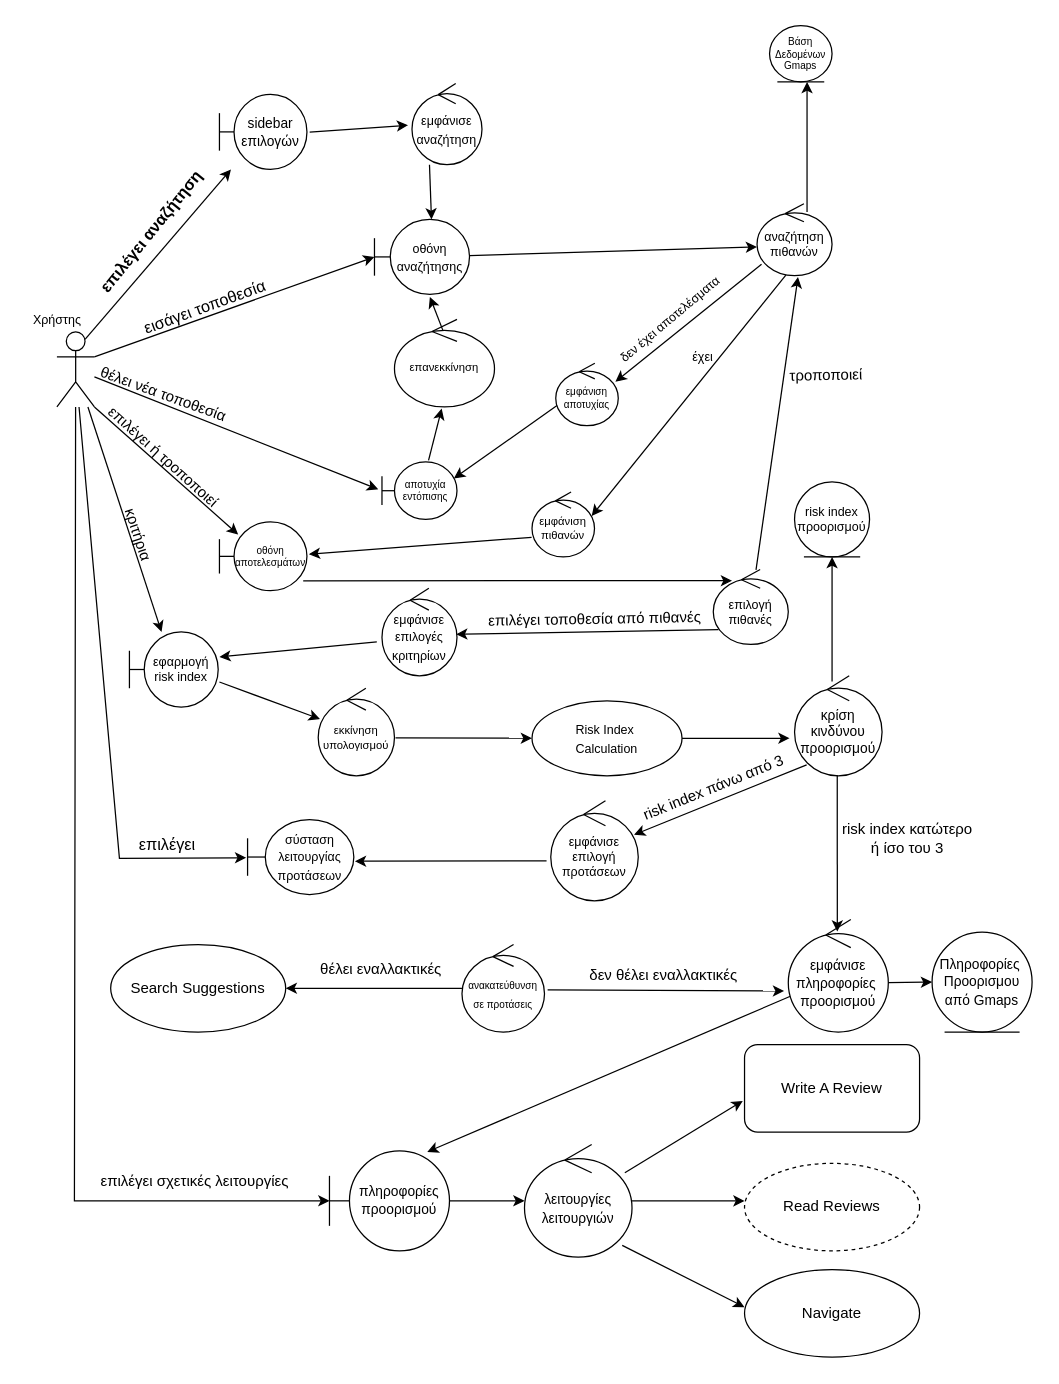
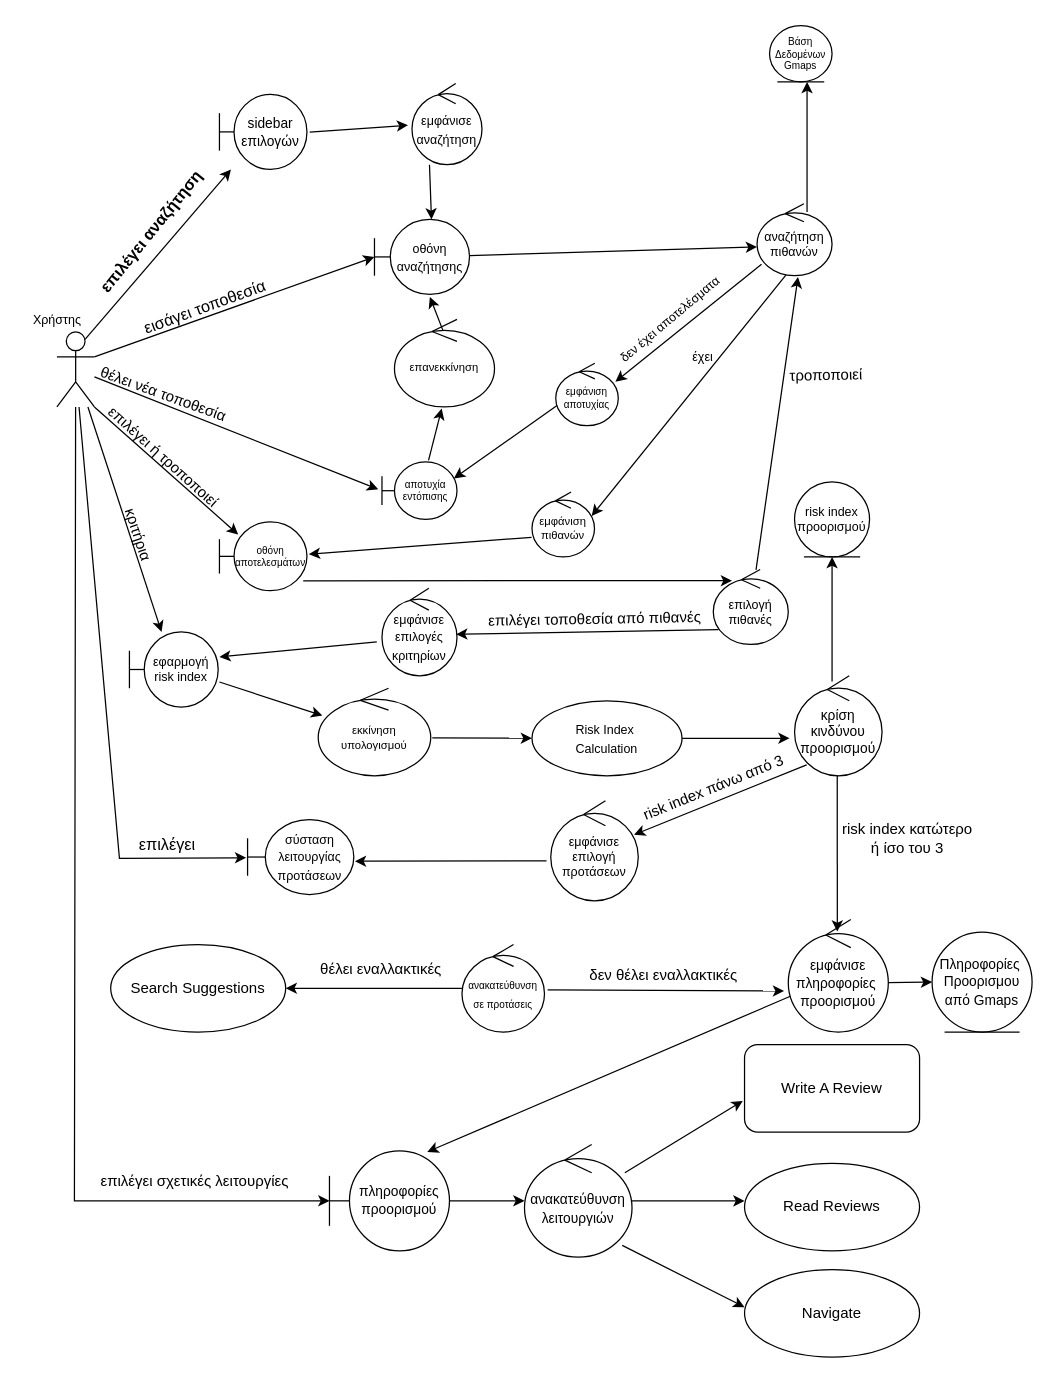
node "εκκίνηση υπολογισμού": size 76x88 -> 113x88
node "Read Reviews": style dashed -> solid
node "λειτουργίες λειτουργιών": label "λειτουργίες λειτουργιών" -> "ανακατεύθυνση λειτουργιών"
